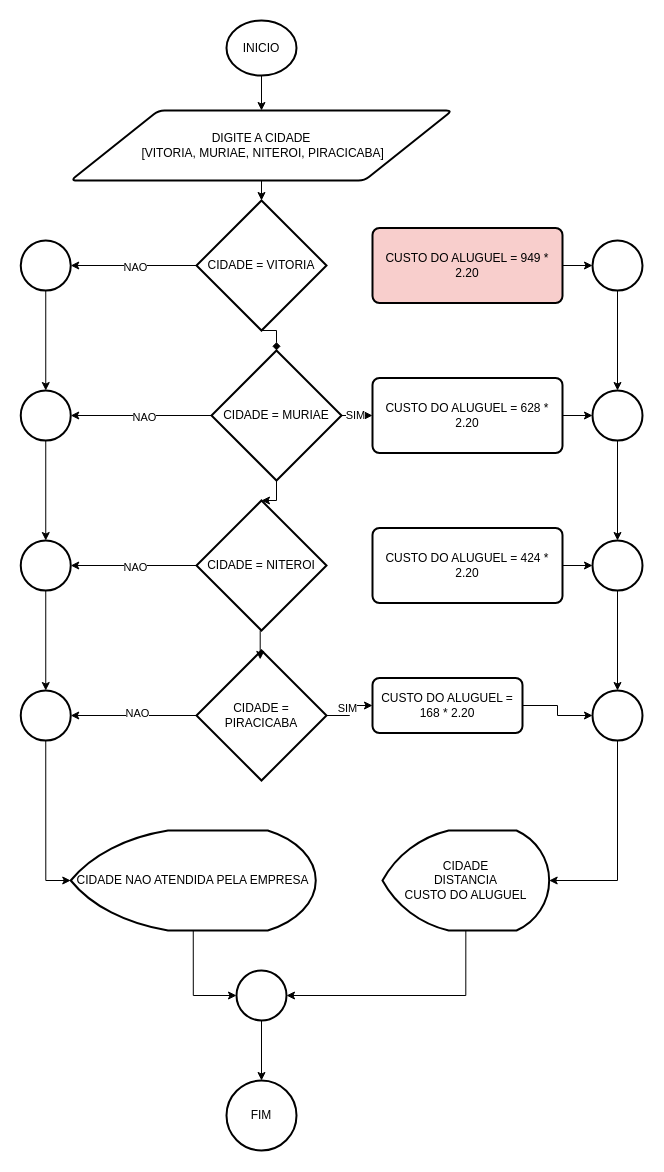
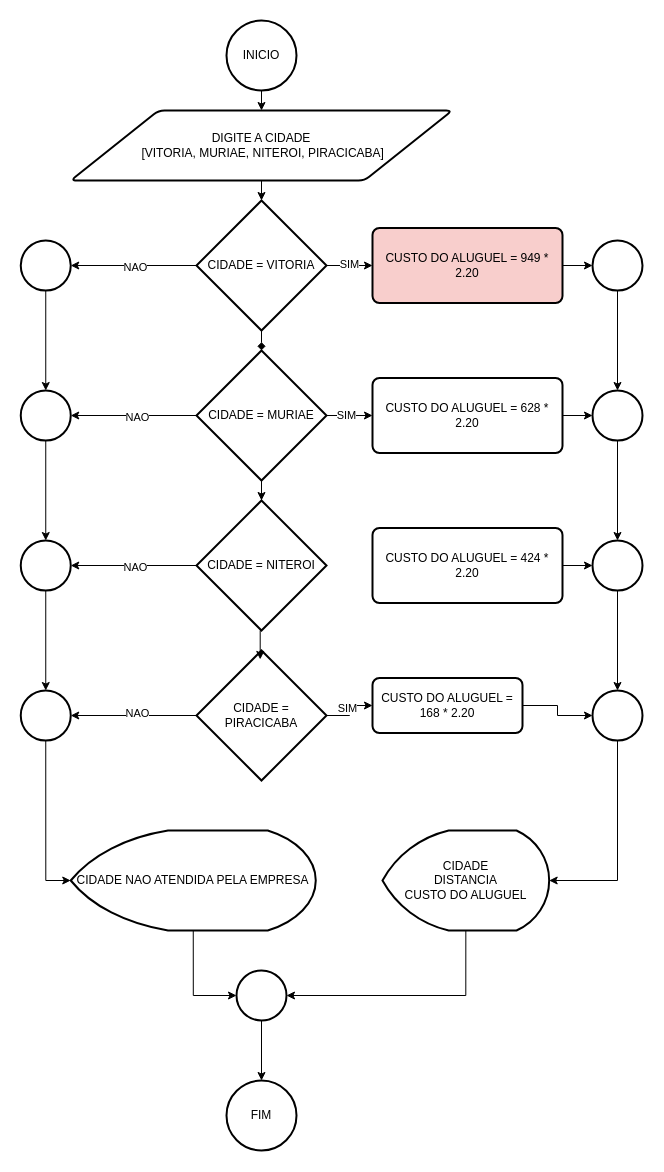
node "INICIO": size 70x55 -> 70x70
edge "CIDADE = VITORIA" -> "CUSTO DO ALUGUEL = 949 * 2.20": added, label "SIM"
node "CIDADE = MURIAE": moved (277, 416) -> (262, 416)
